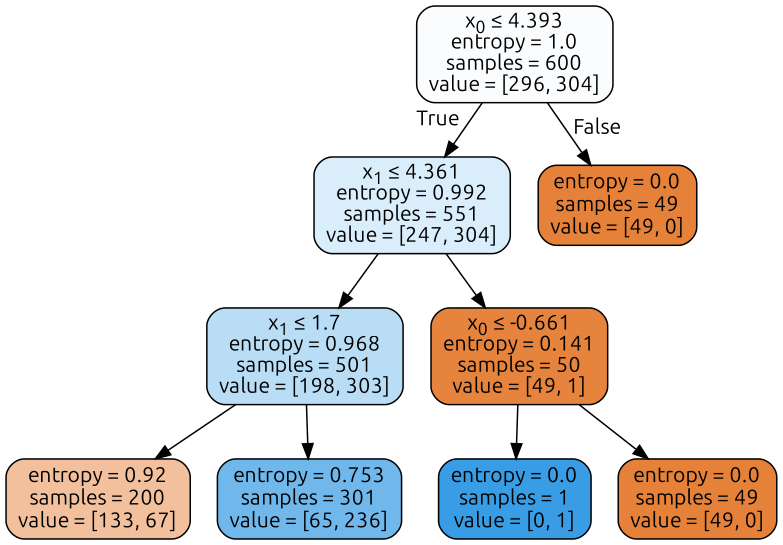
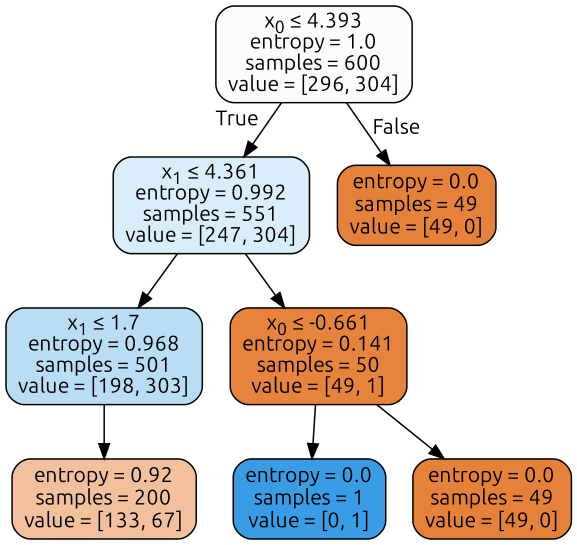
node "entropy = 0.753": removed
